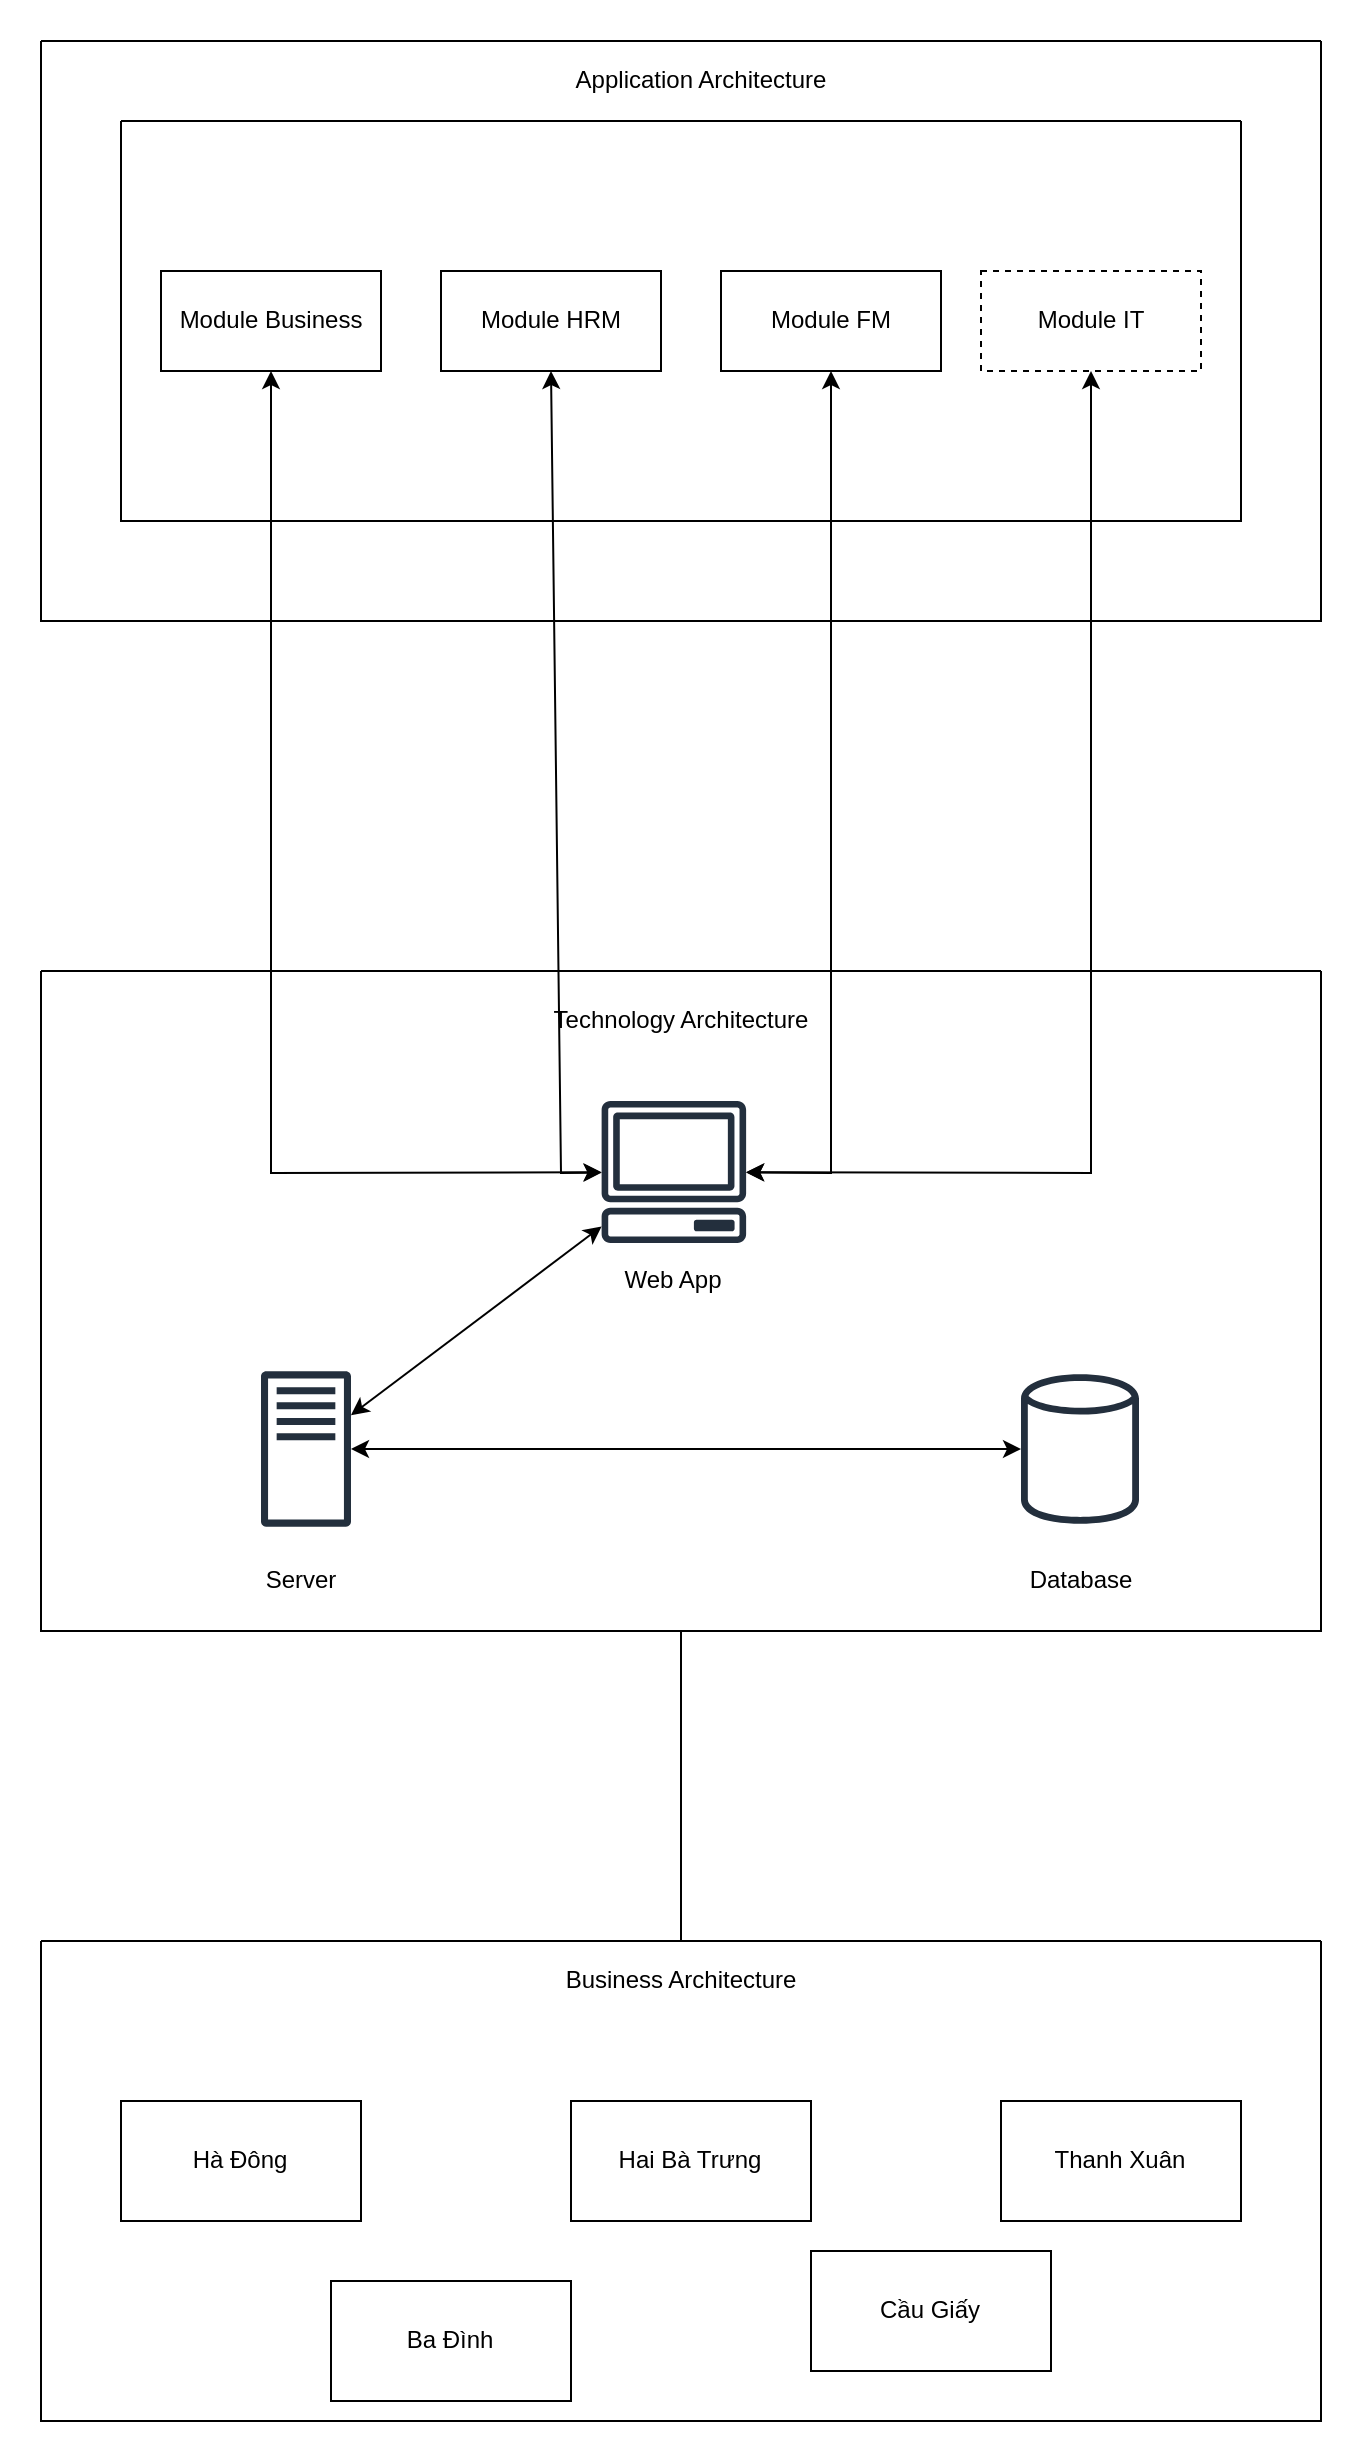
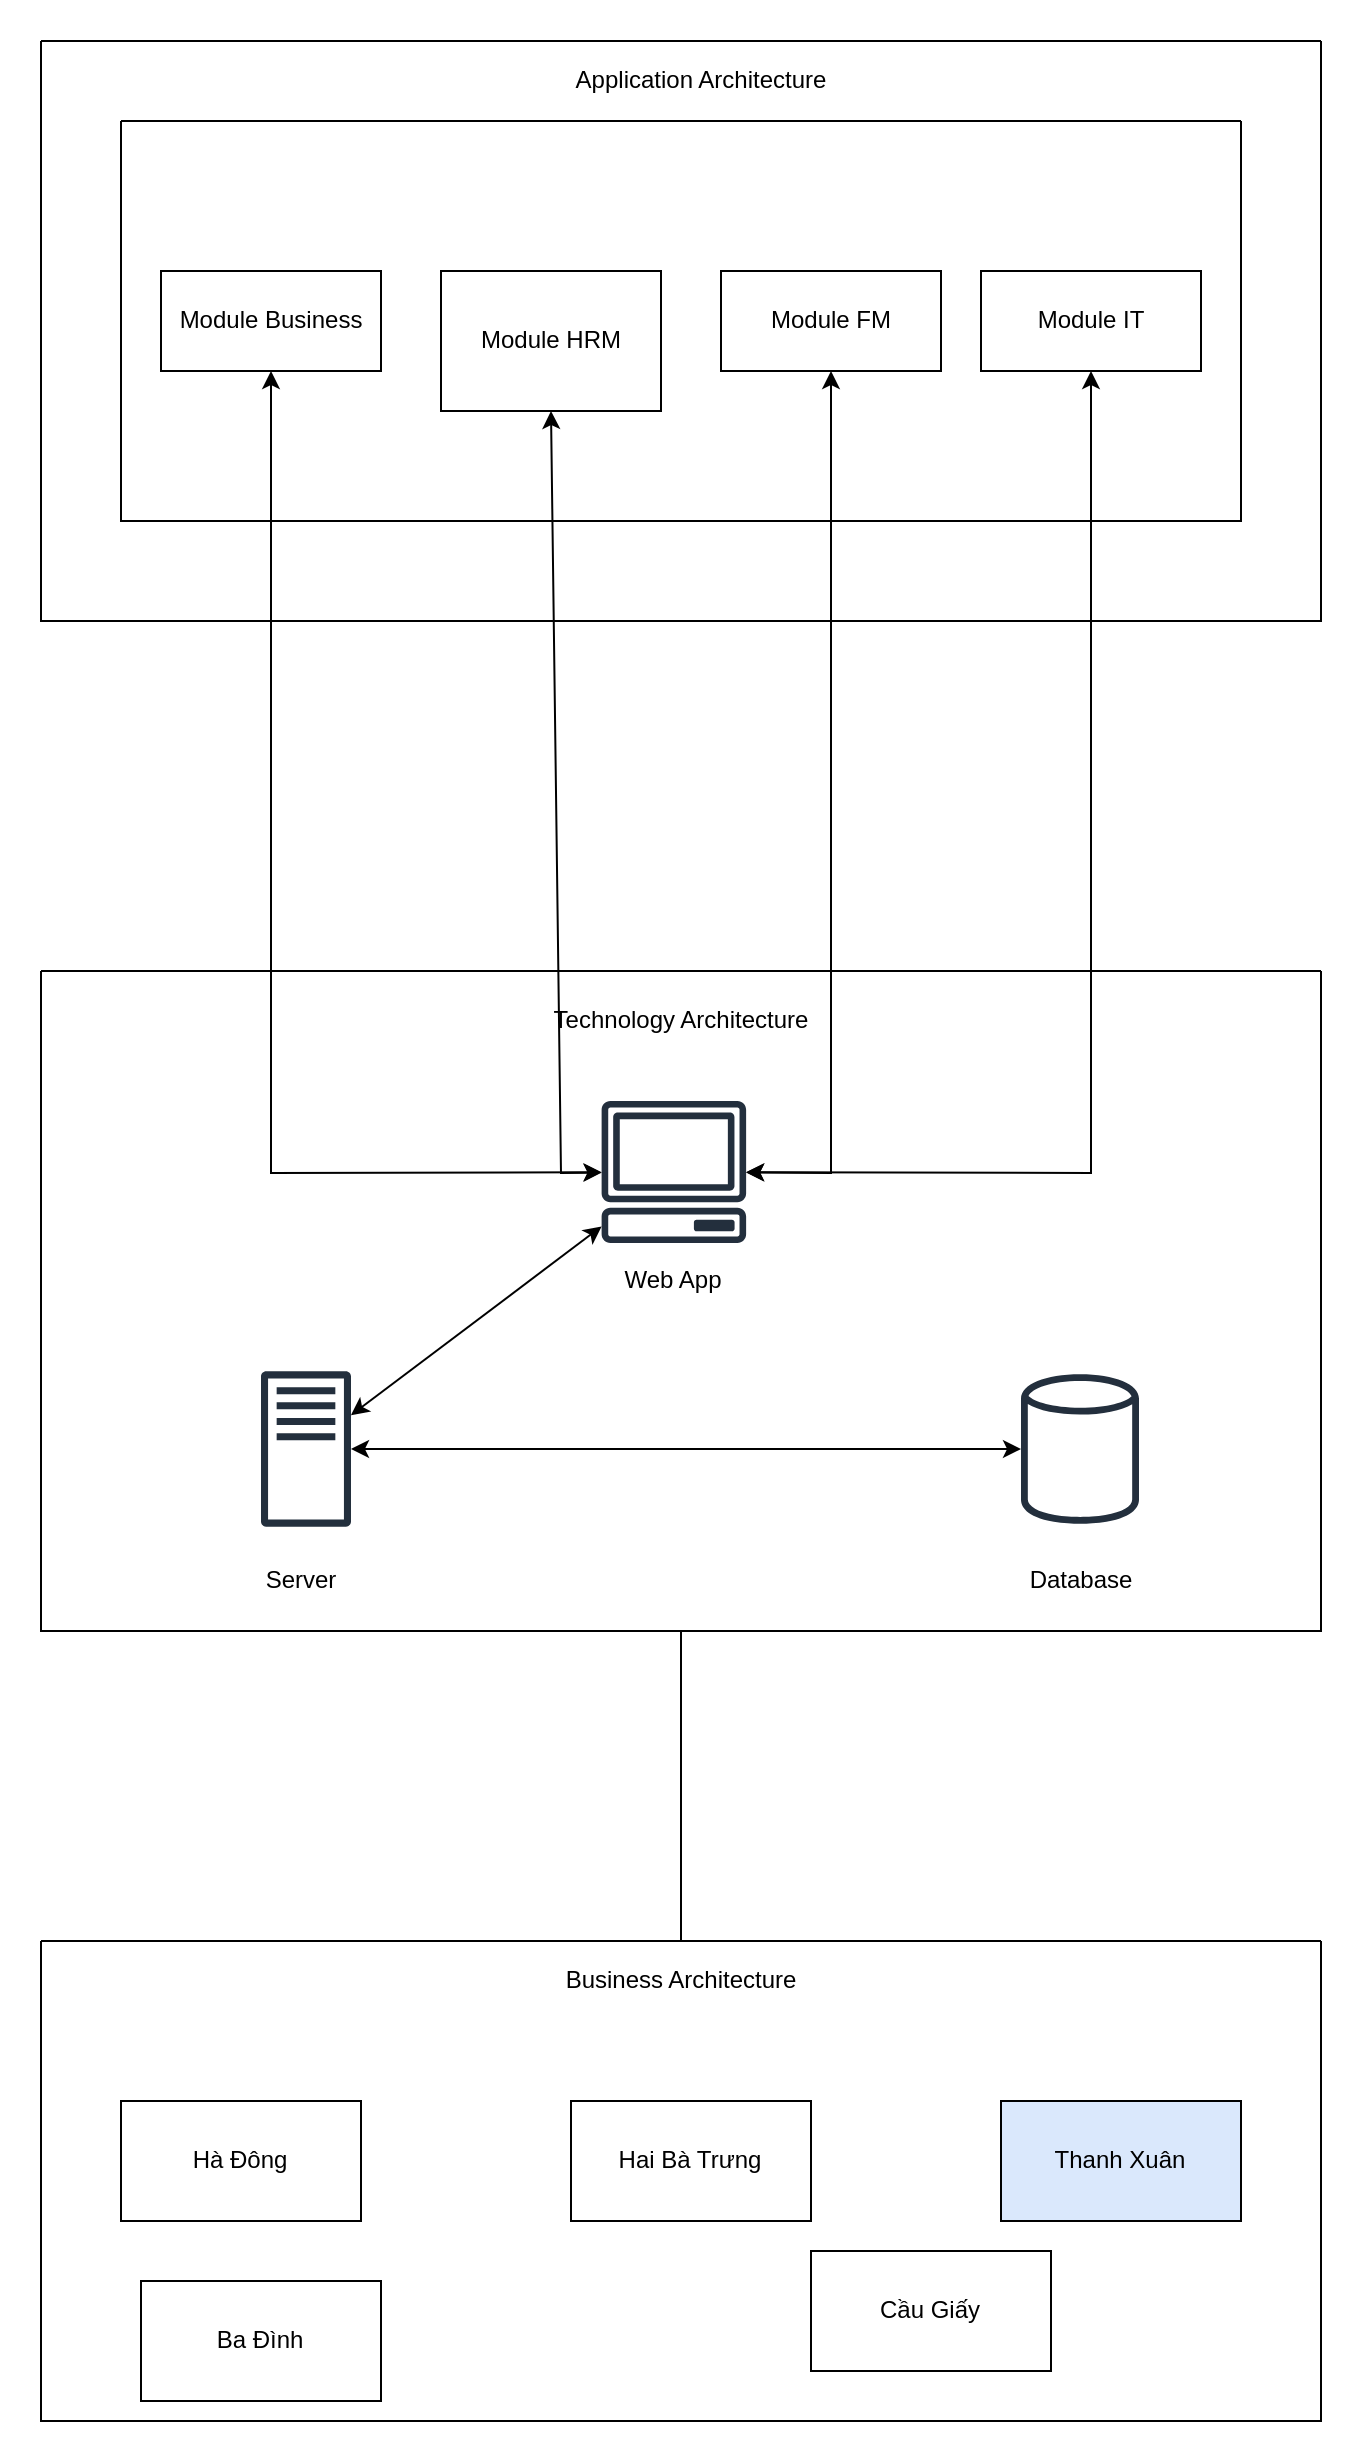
node "Module HRM": size 220x100 -> 220x140
node "Module IT": style dashed -> solid
node "Thanh Xuân": fillcolor #ffffff -> #dae8fc
node "Ba Đình": moved (451, 2341) -> (261, 2341)
